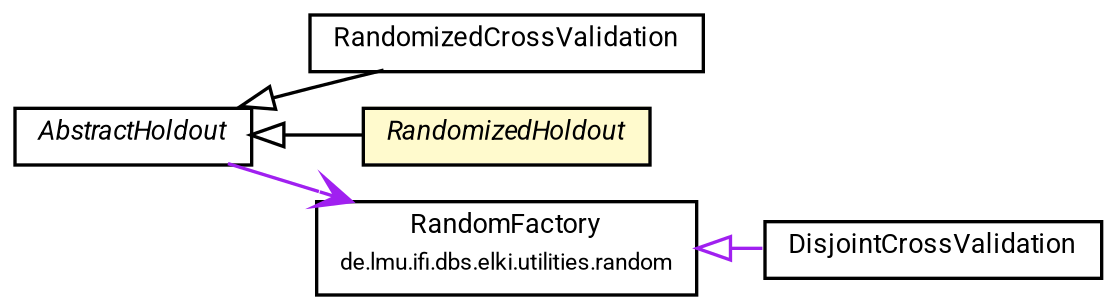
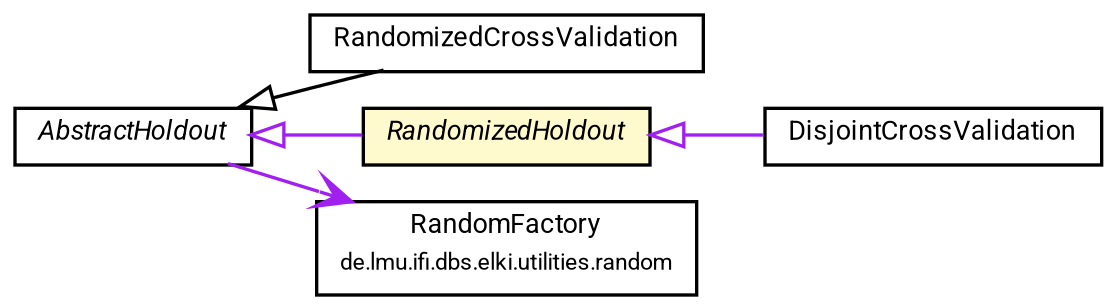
edge "RandomizedHoldout" -> "AbstractHoldout": color black -> purple
edge "DisjointCrossValidation" -> "RandomFactory": now "DisjointCrossValidation" -> "RandomizedHoldout"
